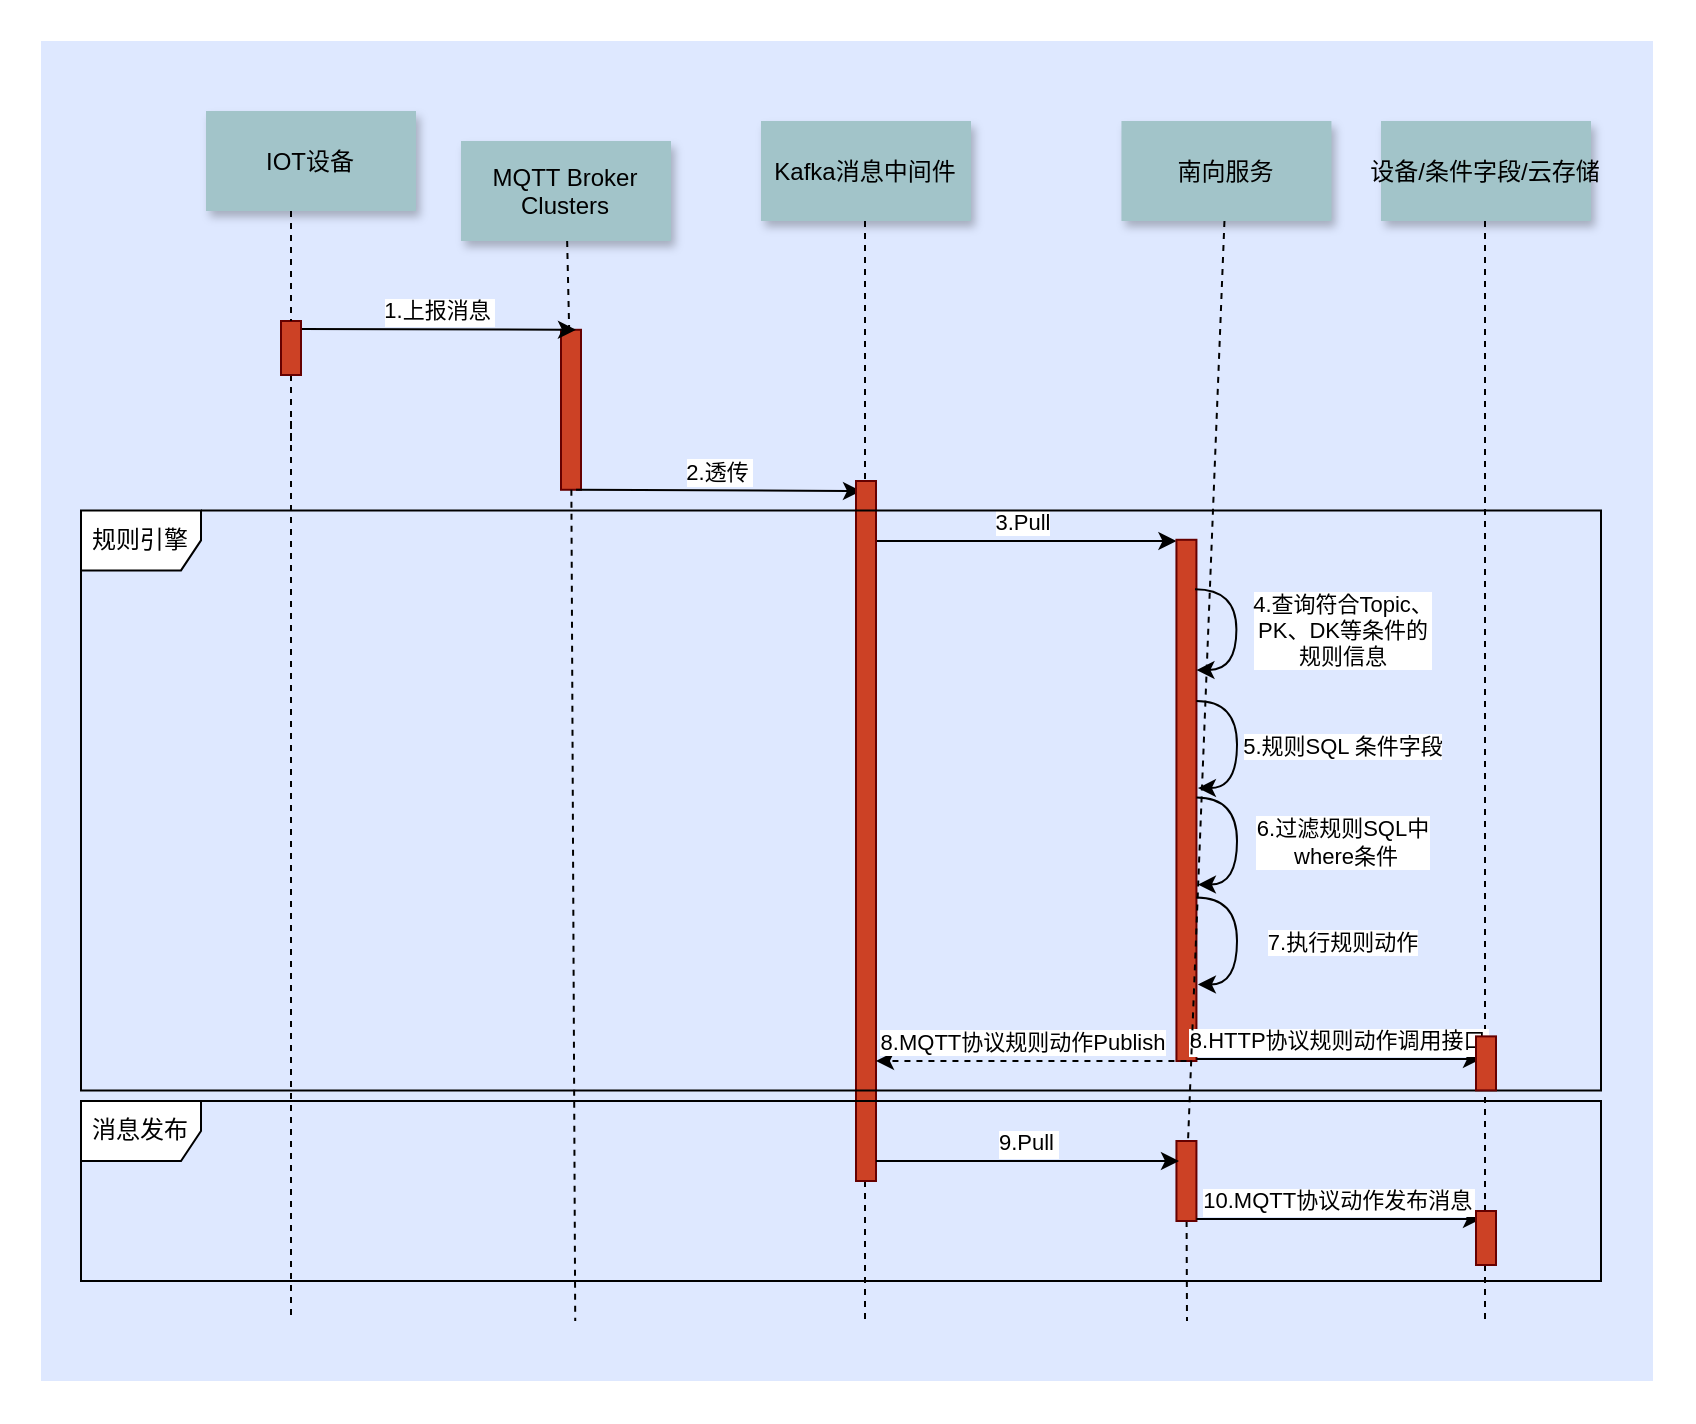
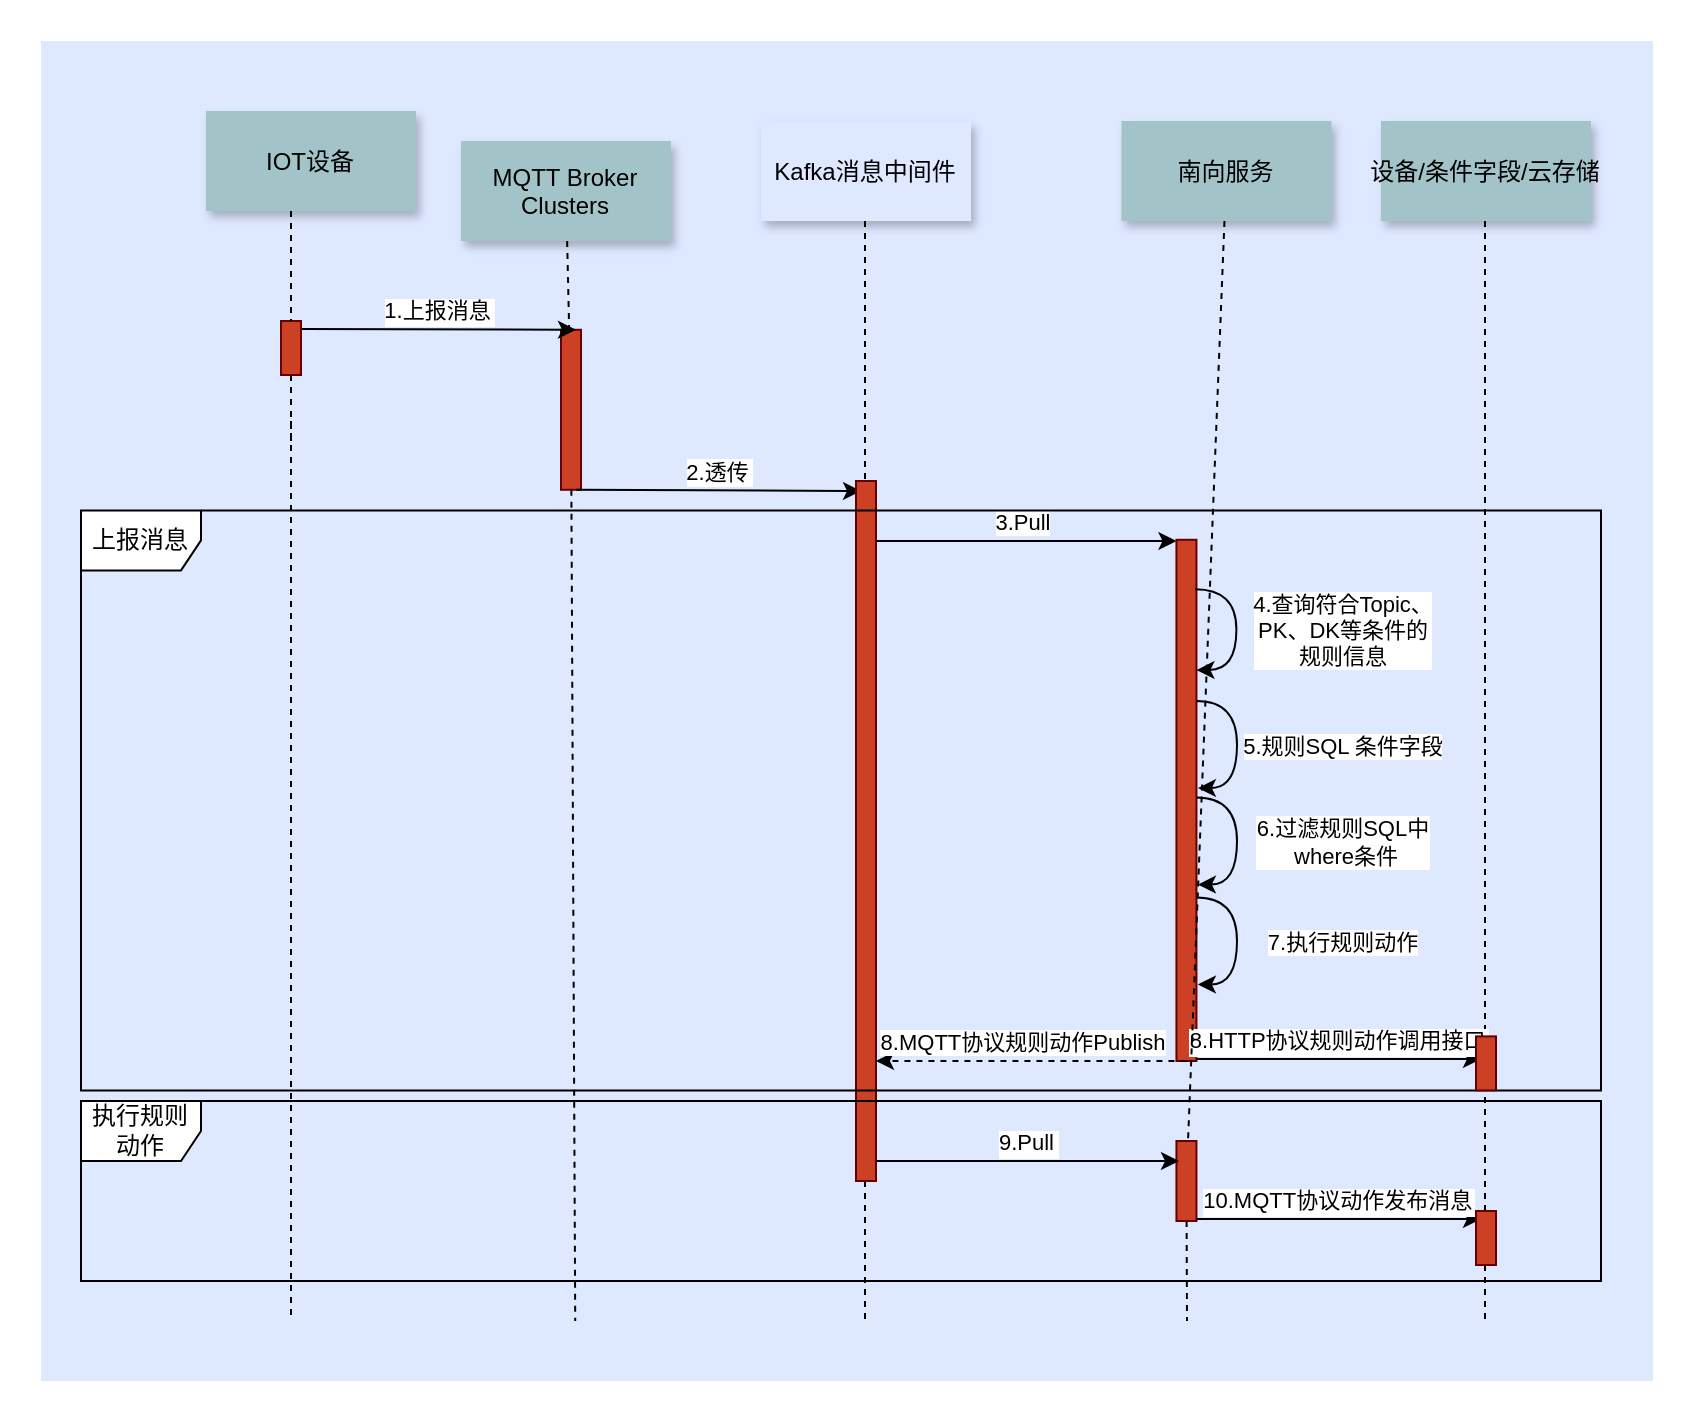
node "Kafka消息中间件": fillcolor #a2c4c9 -> #dee8ff
node "规则引擎": label "规则引擎" -> "上报消息"
node "消息发布": label "消息发布" -> "执行规则动作"
